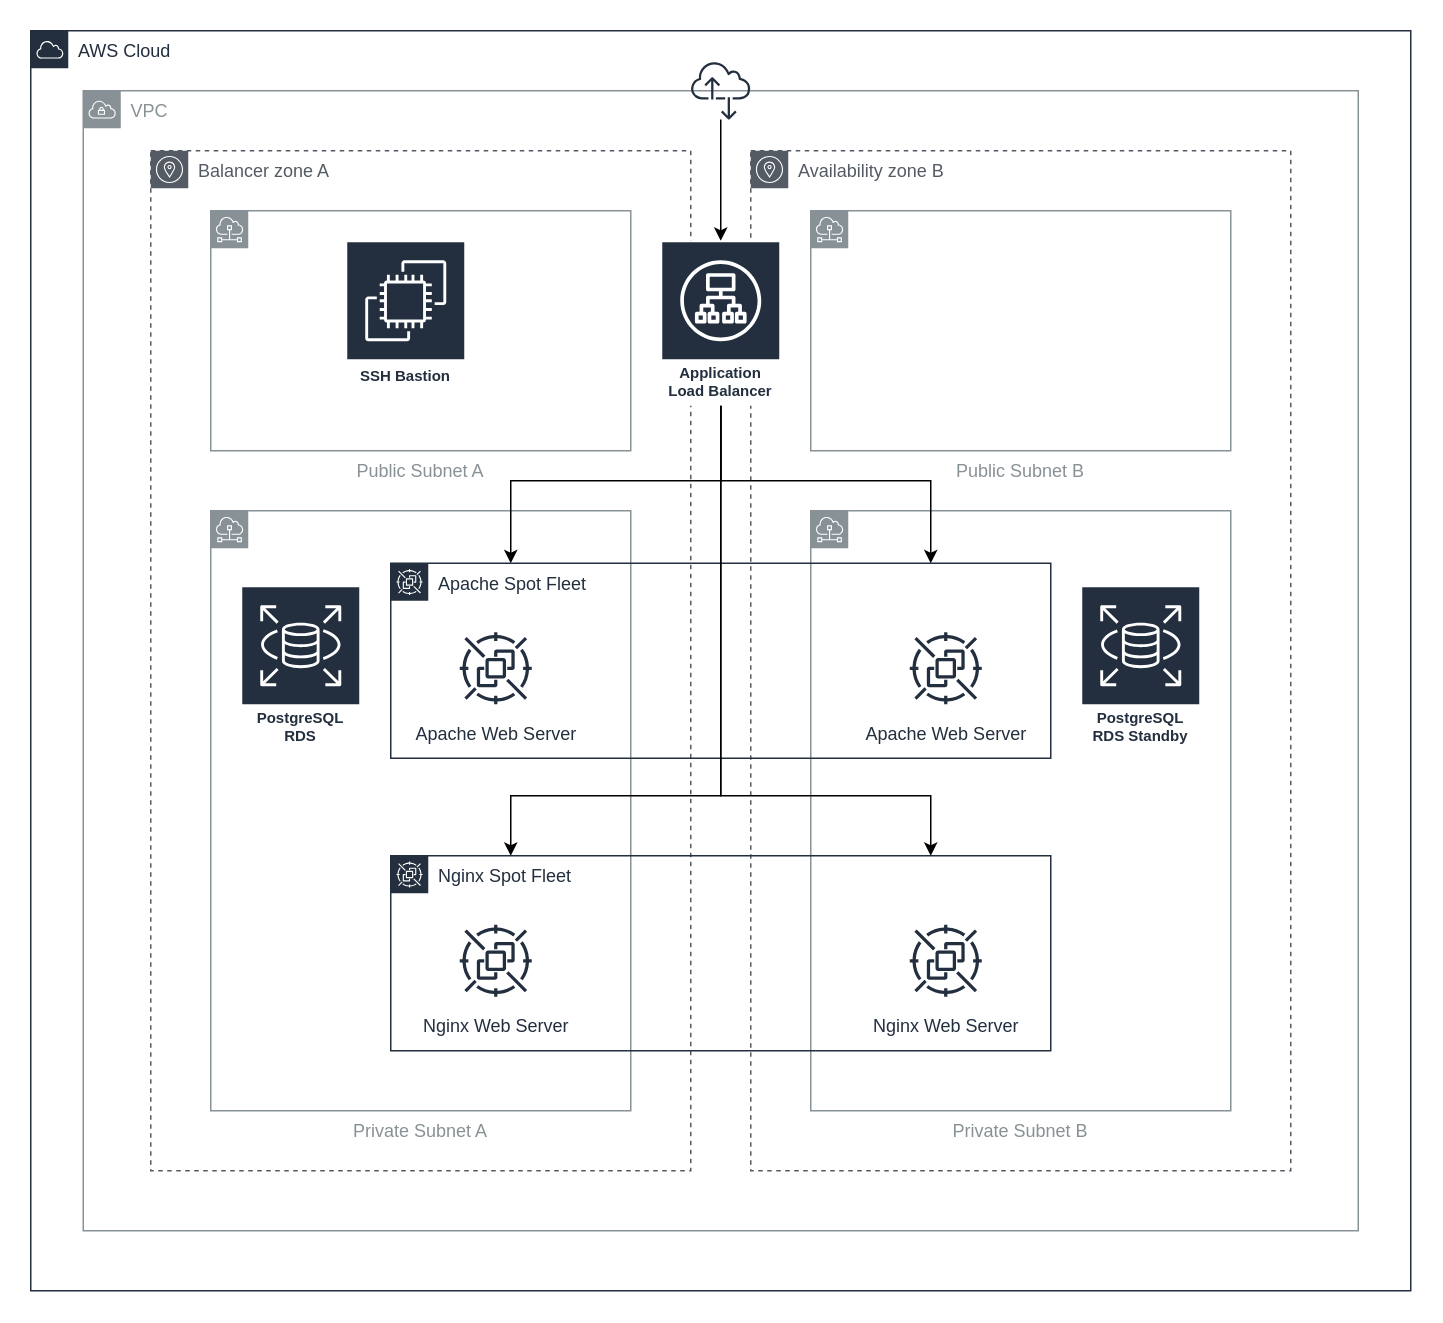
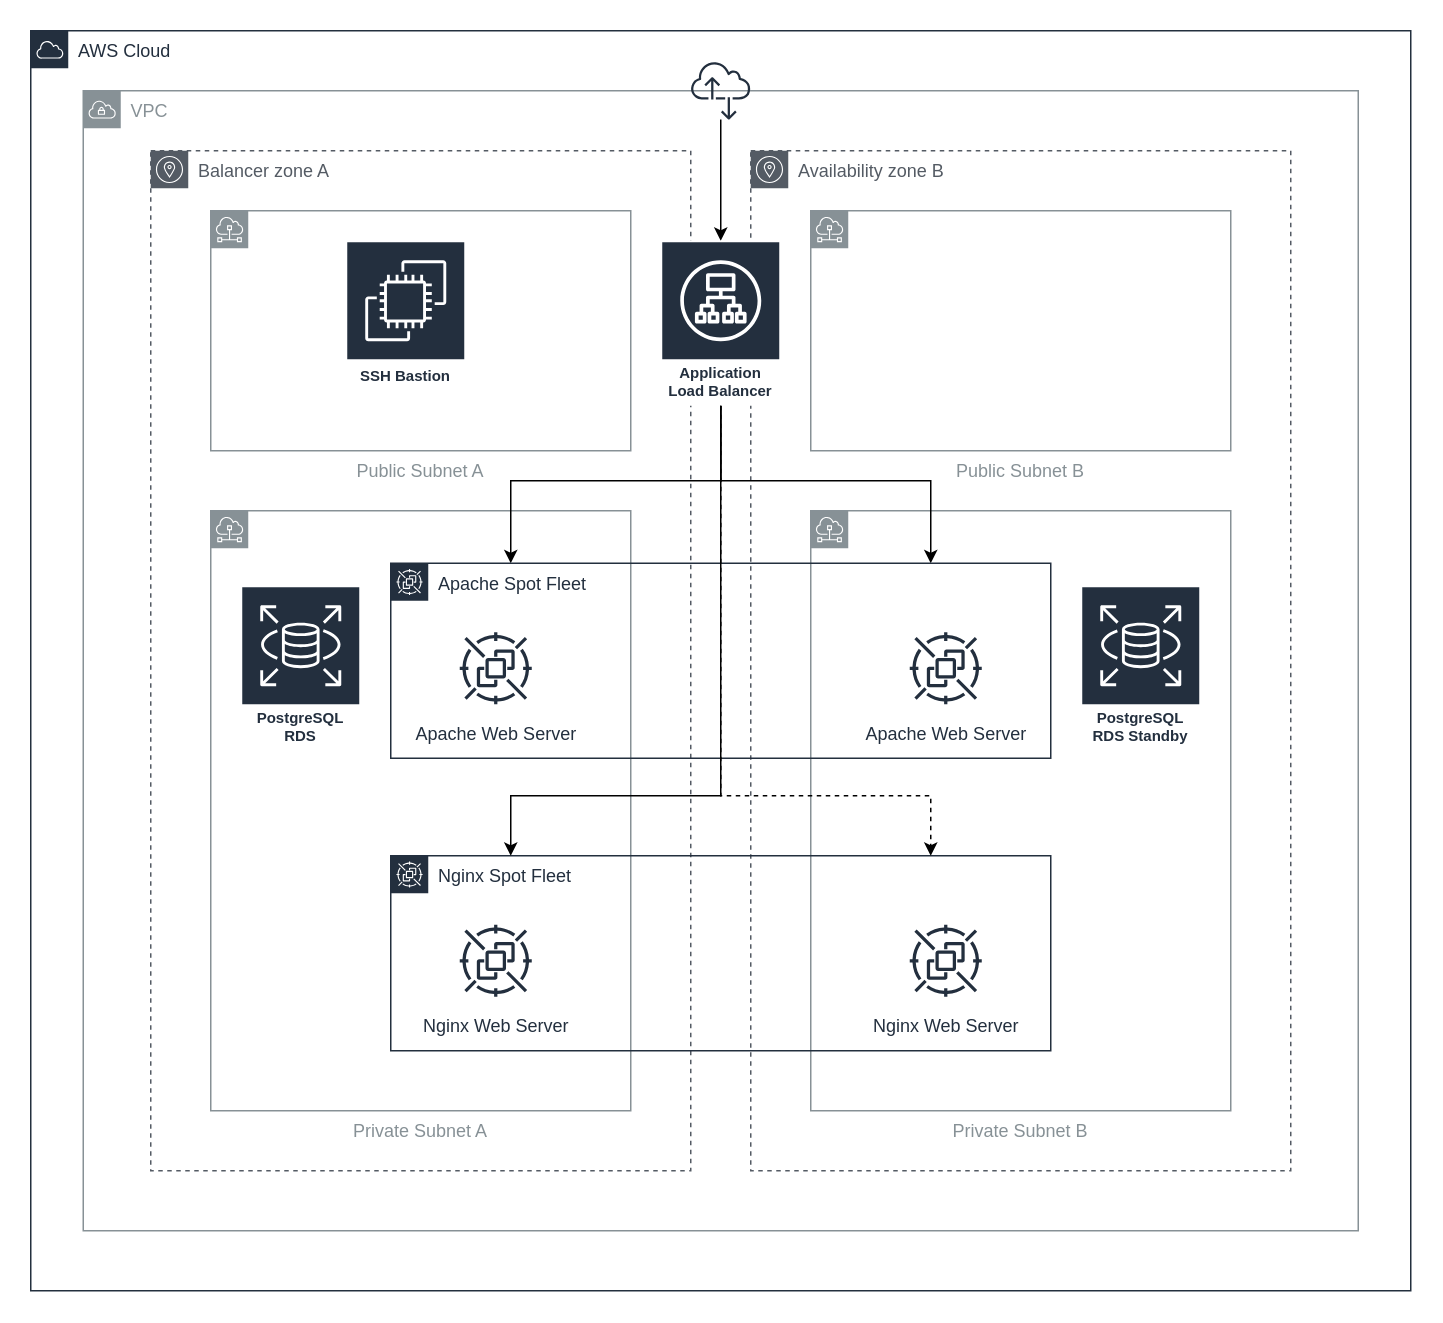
edge "Application Load Balancer" -> "Nginx Spot Fleet": style solid -> dashed
